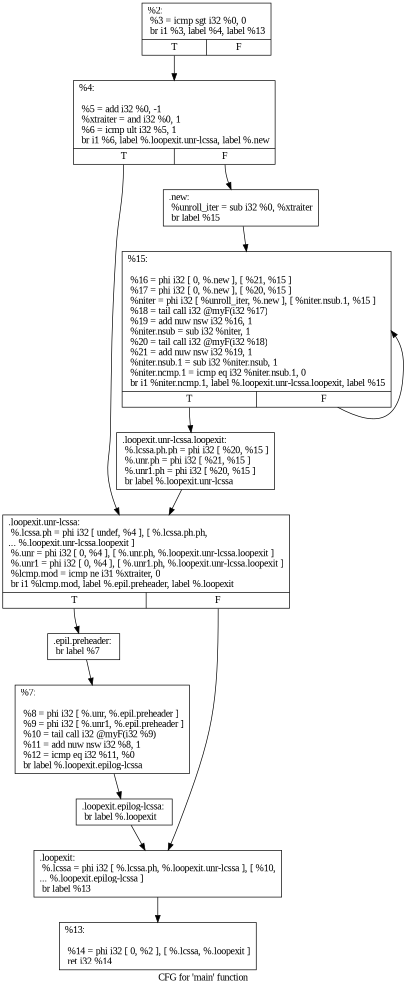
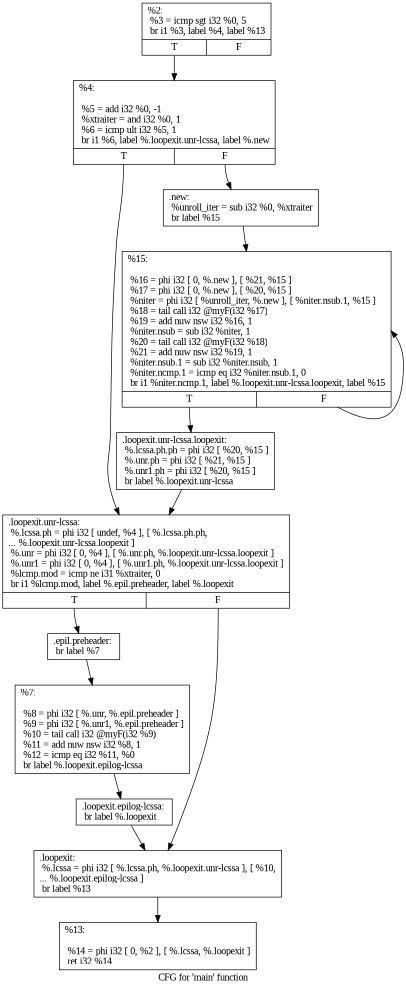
node "%2:": text "%3 = icmp sgt i32 %0, 0" -> "%3 = icmp sgt i32 %0, 5"
